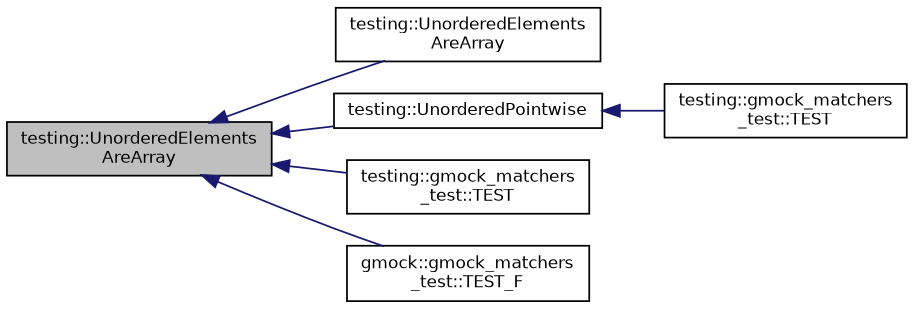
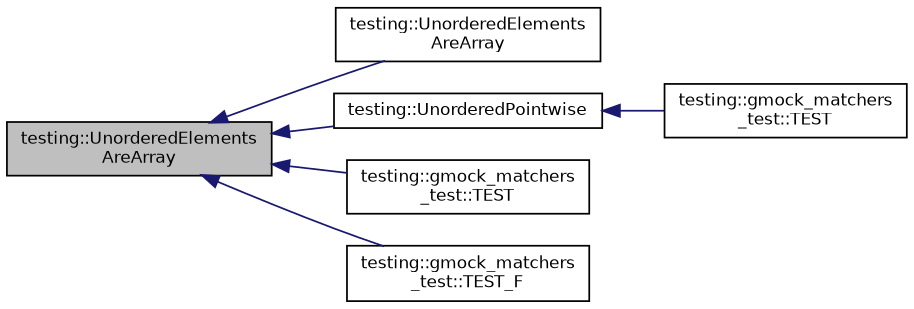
node "gmock::gmock_matchers _test::TEST_F": label "gmock::gmock_matchers _test::TEST_F" -> "testing::gmock_matchers _test::TEST_F"
